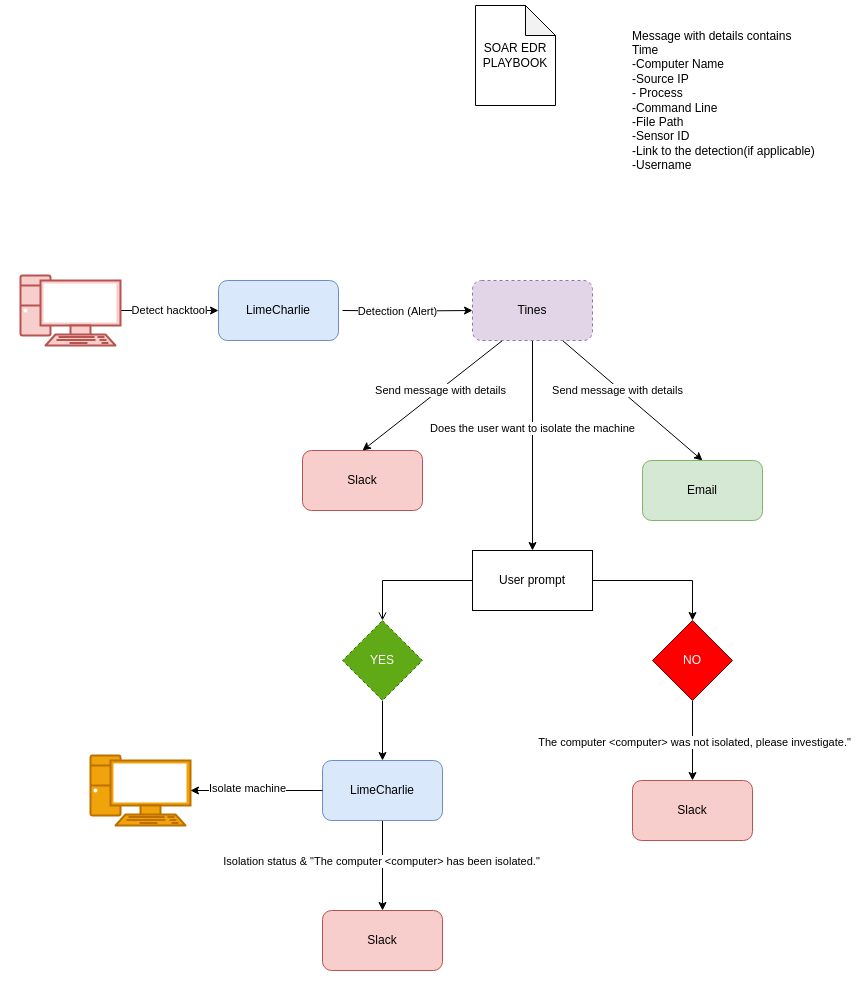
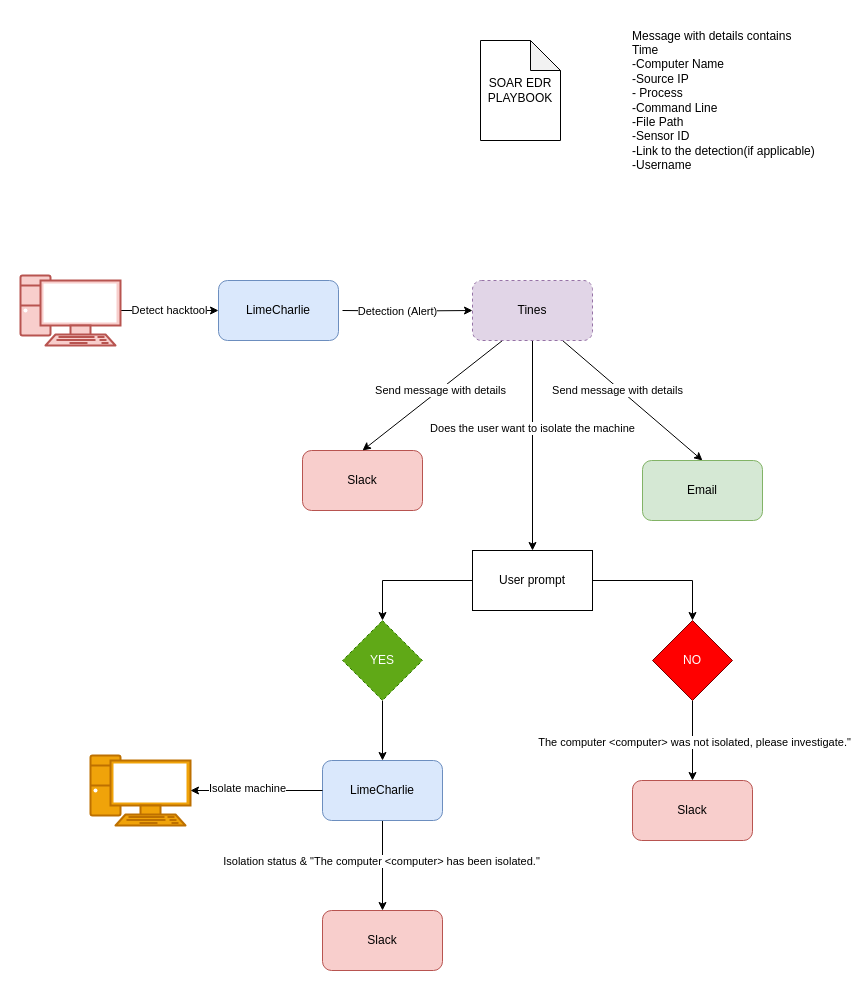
node "SOAR EDR PLAYBOOK": moved (516, 56) -> (521, 91)
edge "User prompt" -> "YES": arrowhead open -> classic
